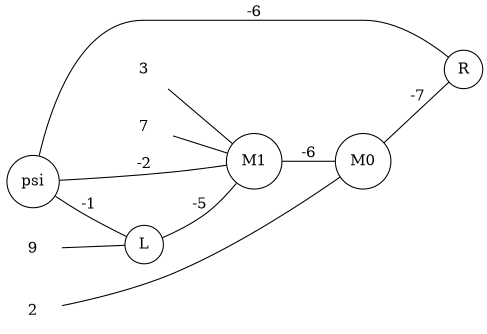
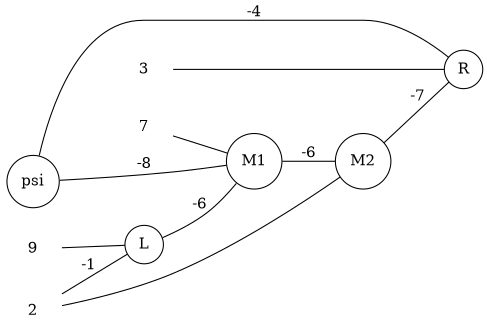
edge "R" -- "psi": label "-6" -> "-4"
edge "3" -- "M1": now "3" -- "R"
node "M0": label "M0" -> "M2"
edge "M1" -- "psi": label "-2" -> "-8"
edge "M1" -- "L": label "-5" -> "-6"
edge "psi" -- "L": now "2" -- "L"
